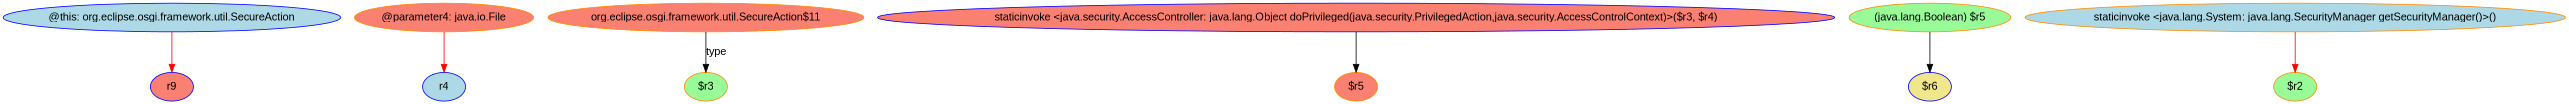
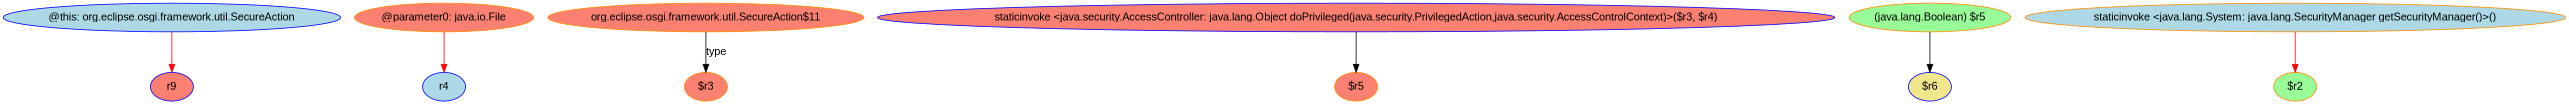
node "@parameter4: java.io.File": label "@parameter4: java.io.File" -> "@parameter0: java.io.File"
node "$r3": fillcolor palegreen -> salmon
